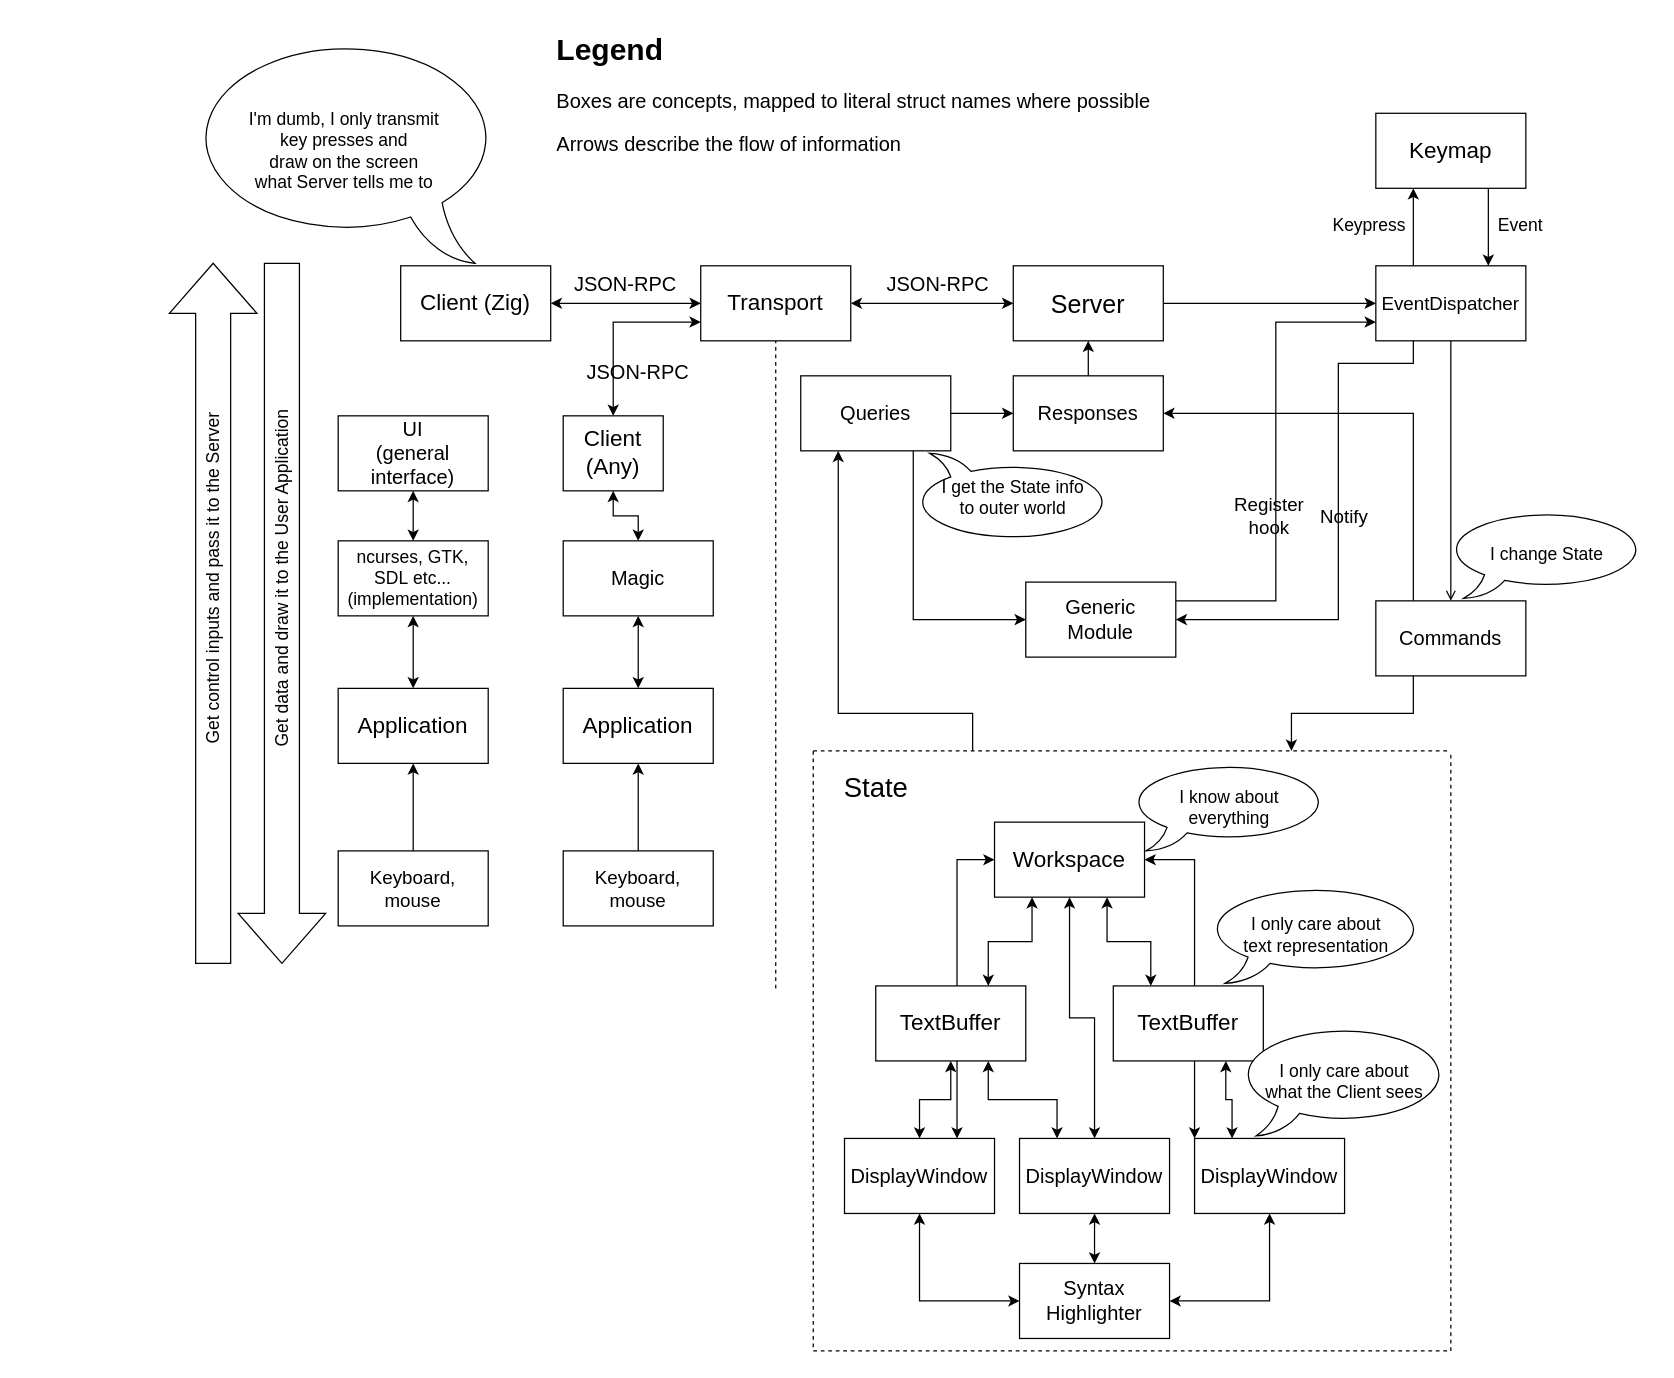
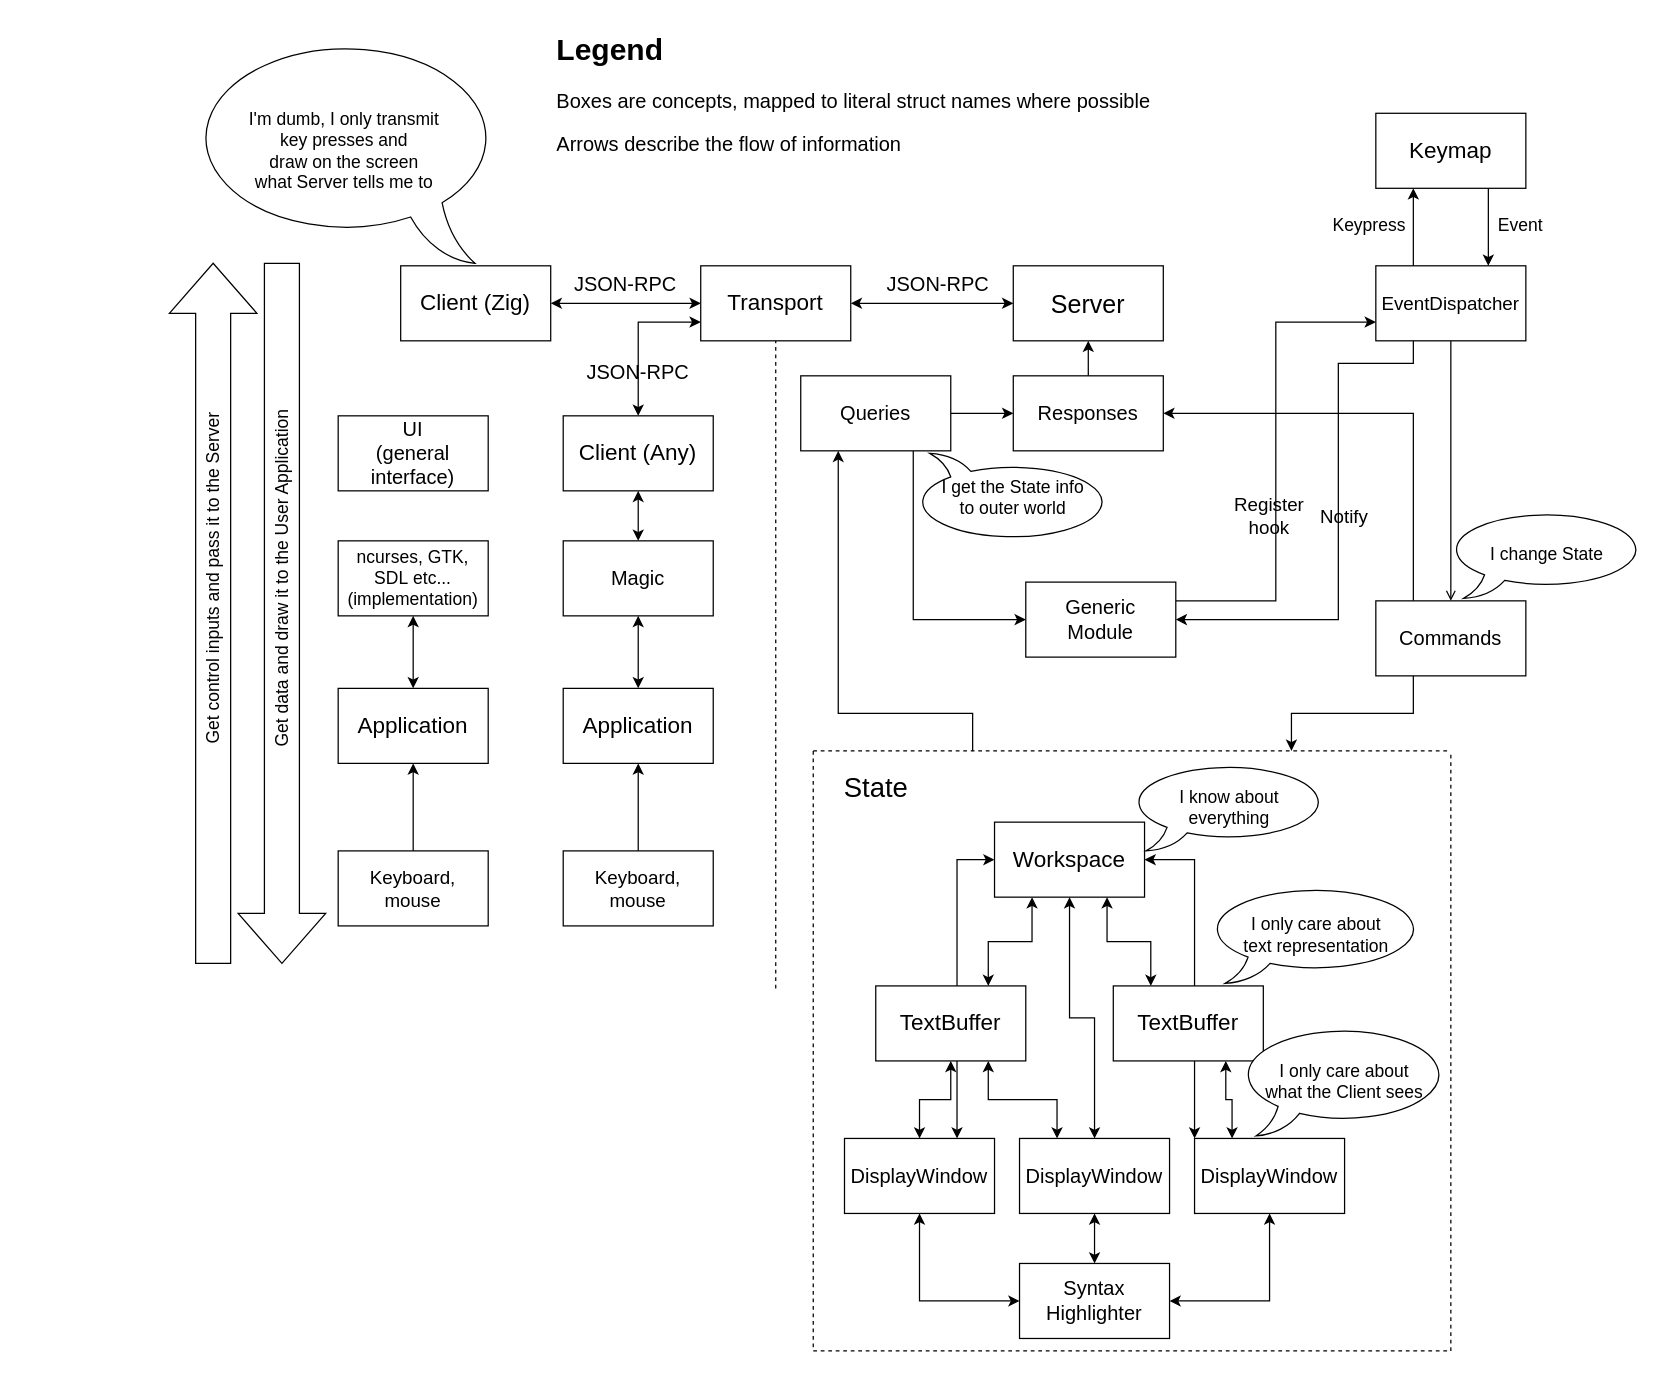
edge "Server" -> "EventDispatcher": removed
node "Client (Any)": size 100x75 -> 150x75
edge "UI (general interface)" -- "ncurses, GTK, SDL etc... (implementation)": removed
